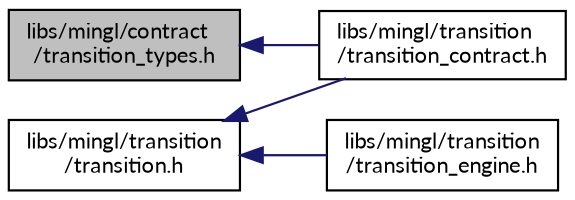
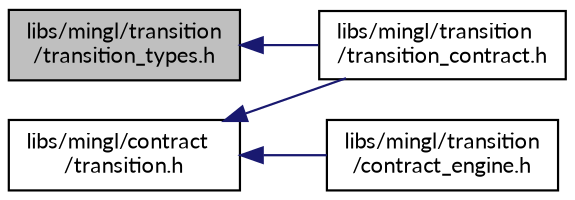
node "libs/mingl/contract /transition_types.h": label "libs/mingl/contract /transition_types.h" -> "libs/mingl/transition /transition_types.h"
node "libs/mingl/transition /transition.h": label "libs/mingl/transition /transition.h" -> "libs/mingl/contract /transition.h"
node "libs/mingl/transition /transition_engine.h": label "libs/mingl/transition /transition_engine.h" -> "libs/mingl/transition /contract_engine.h"
